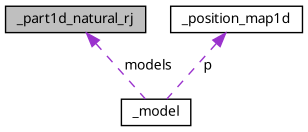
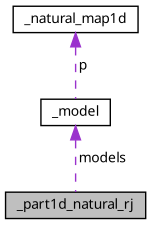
node "_position_map1d": label "_position_map1d" -> "_natural_map1d"
edge "_model" -> "_part1d_natural_rj": reversed
